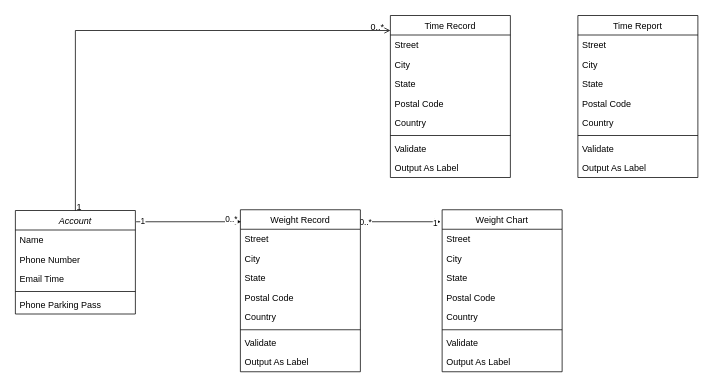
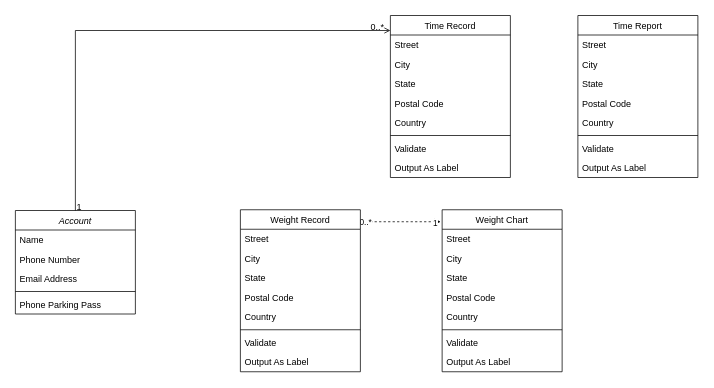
edge "Account" -> "Weight Record": removed, labels "1", "0..*"
edge "Weight Record" -> "Weight Chart": style solid -> dashed
node "Email Time": label "Email Time" -> "Email Address"
